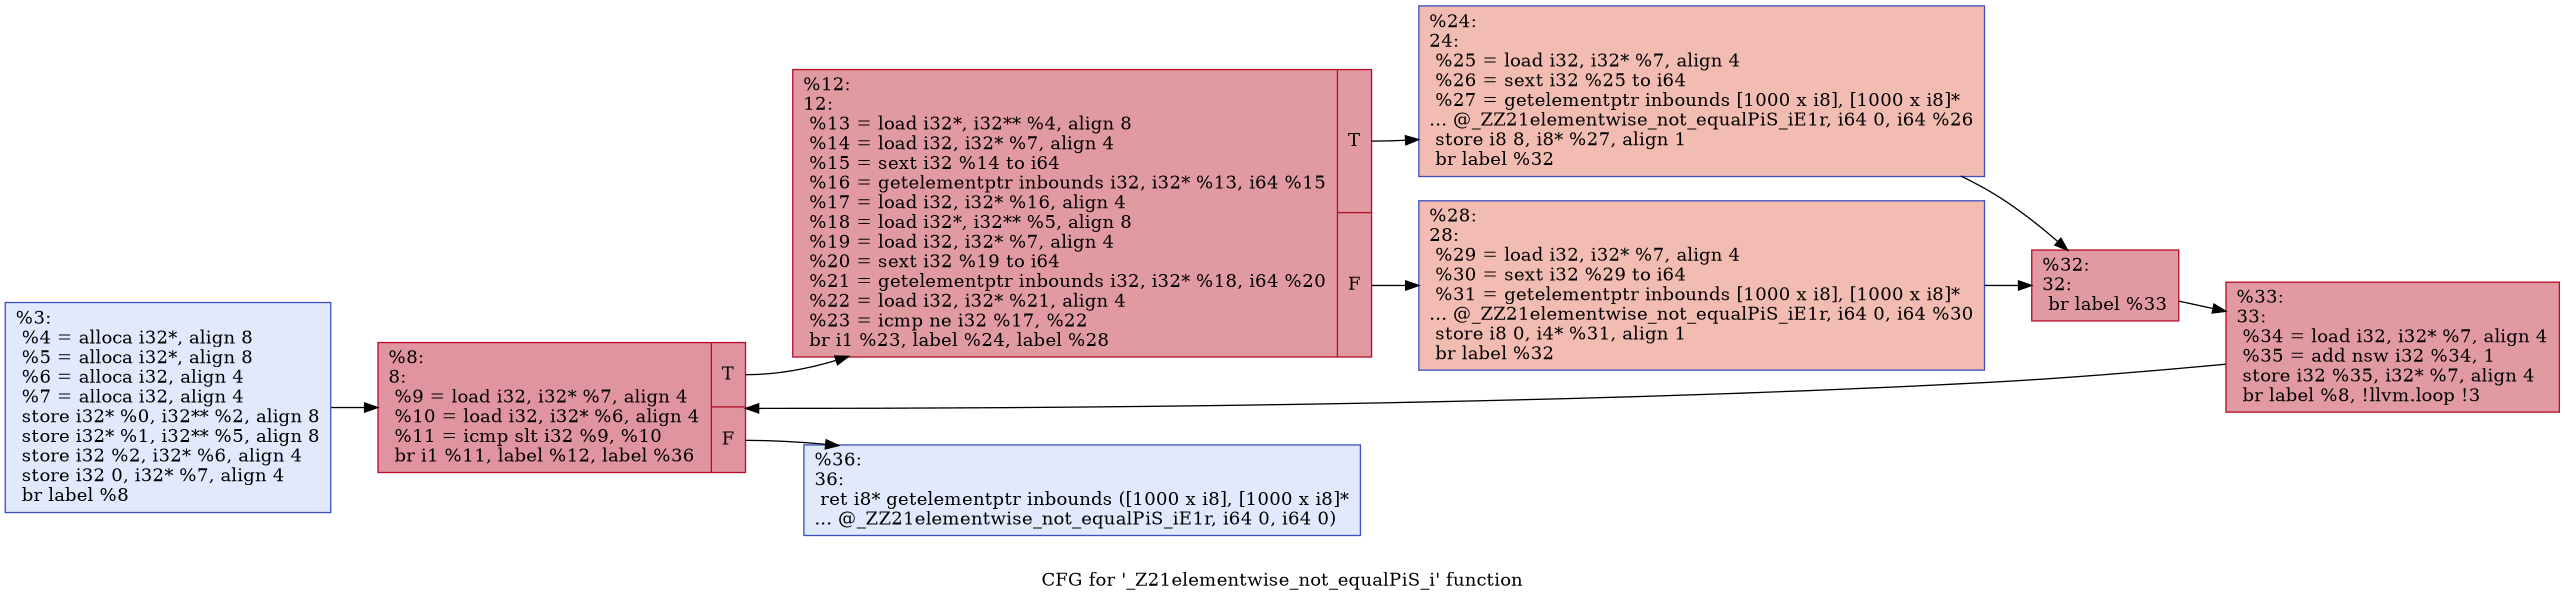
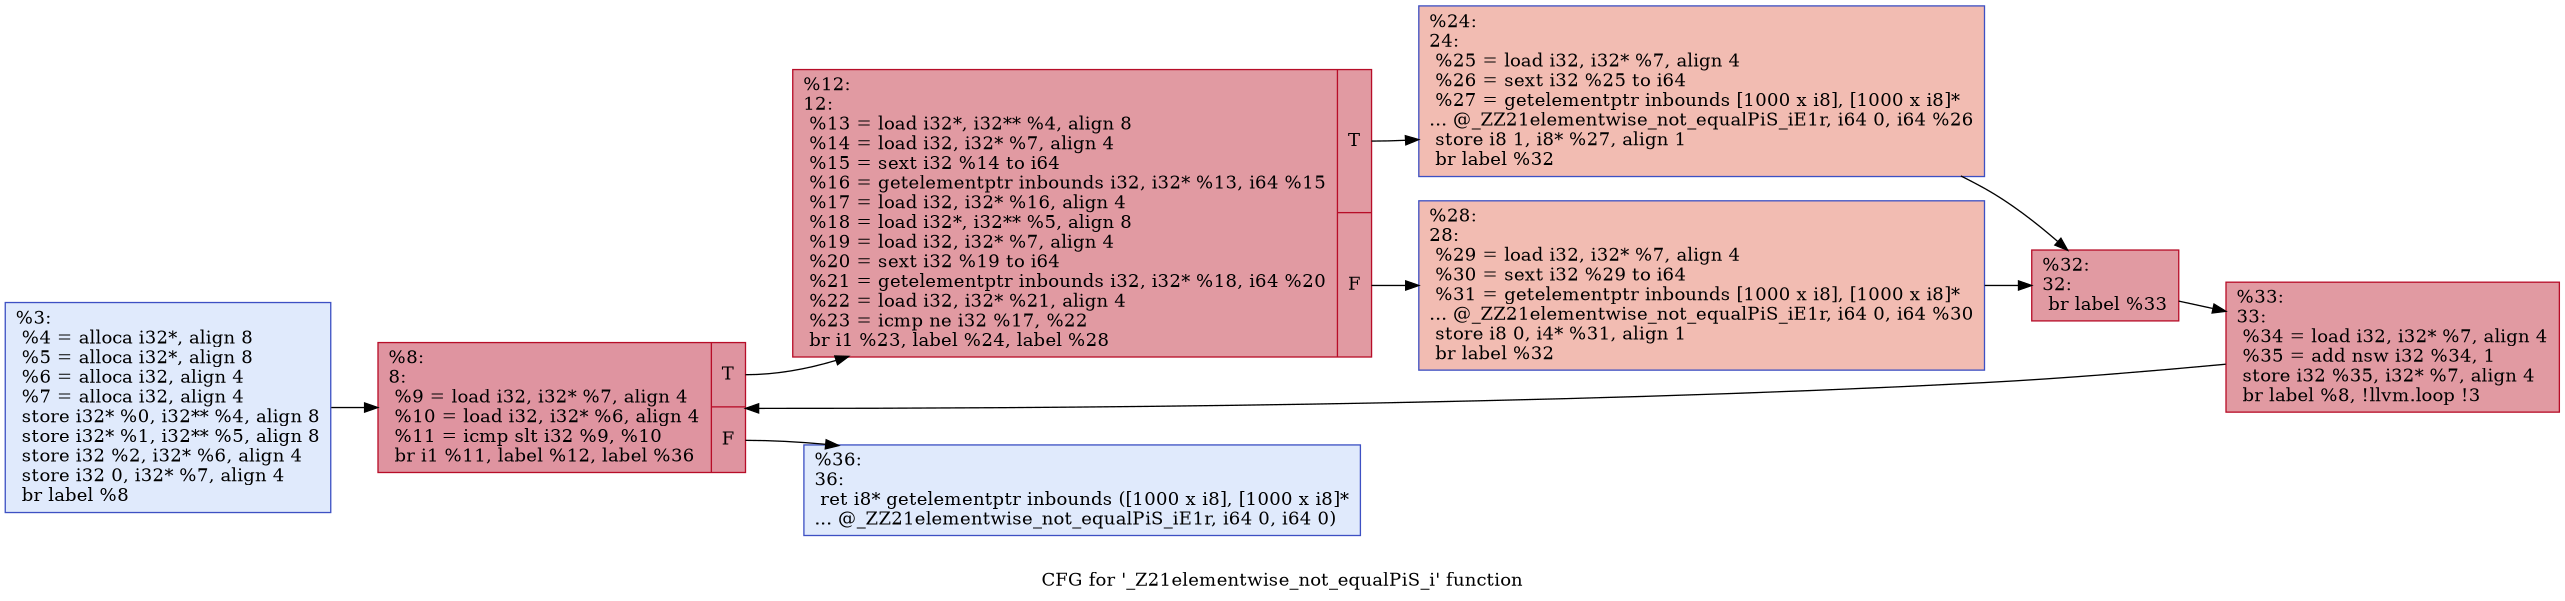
node "%24:": text "store i8 8, i8* %27, align 1" -> "store i8 1, i8* %27, align 1"
node "%3:": text "store i32* %0, i32** %2, align 8" -> "store i32* %0, i32** %4, align 8"
